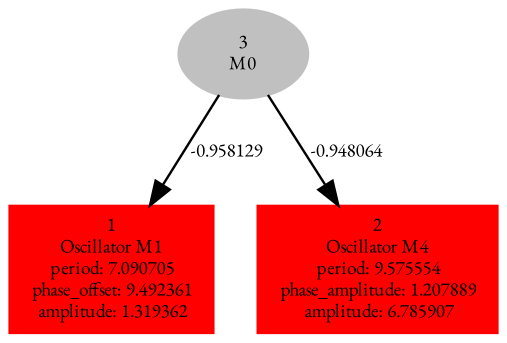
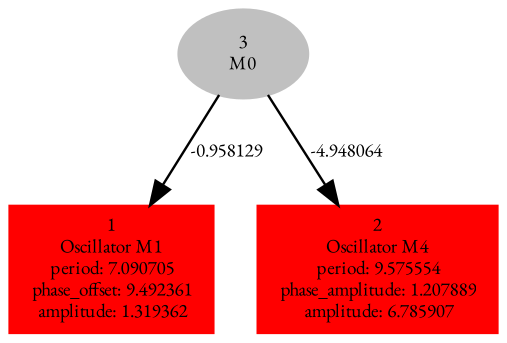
edge "3" -> "2": label "-0.948064 " -> "-4.948064 "
